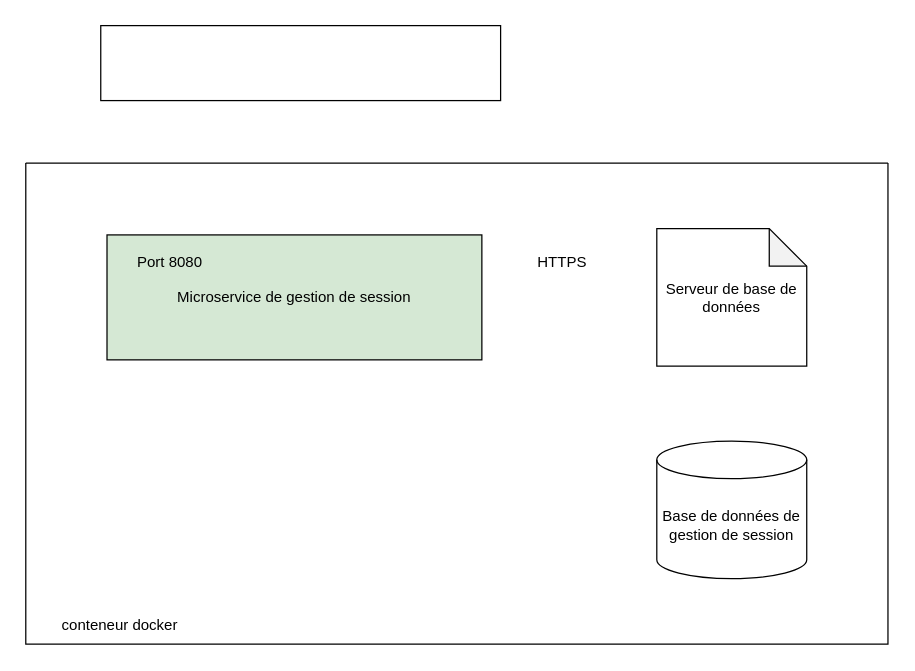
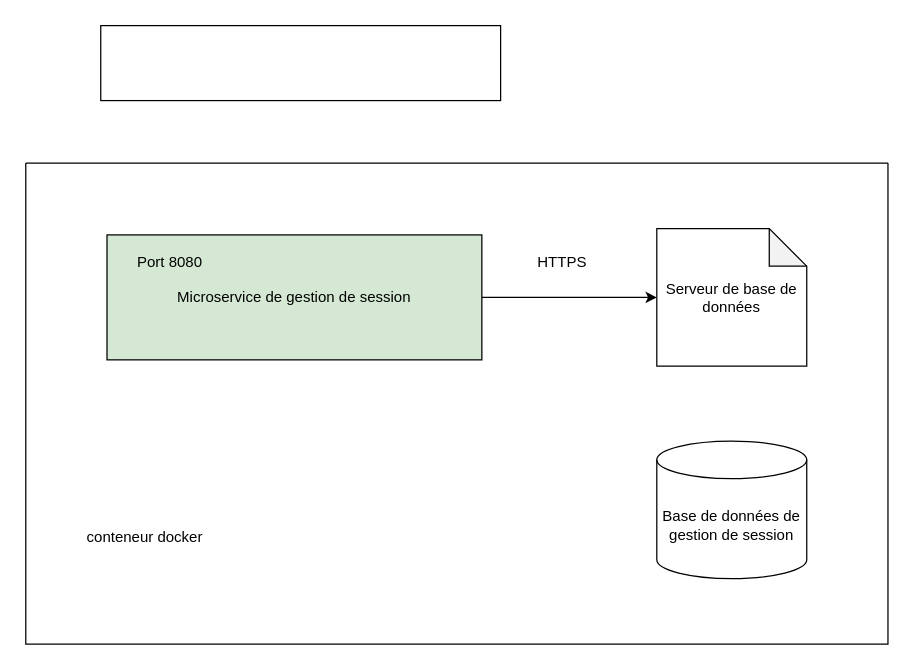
edge "Microservice de gestion de session" -> "Serveur de base de données": added
node "conteneur docker": moved (119, 626) -> (144, 538)
